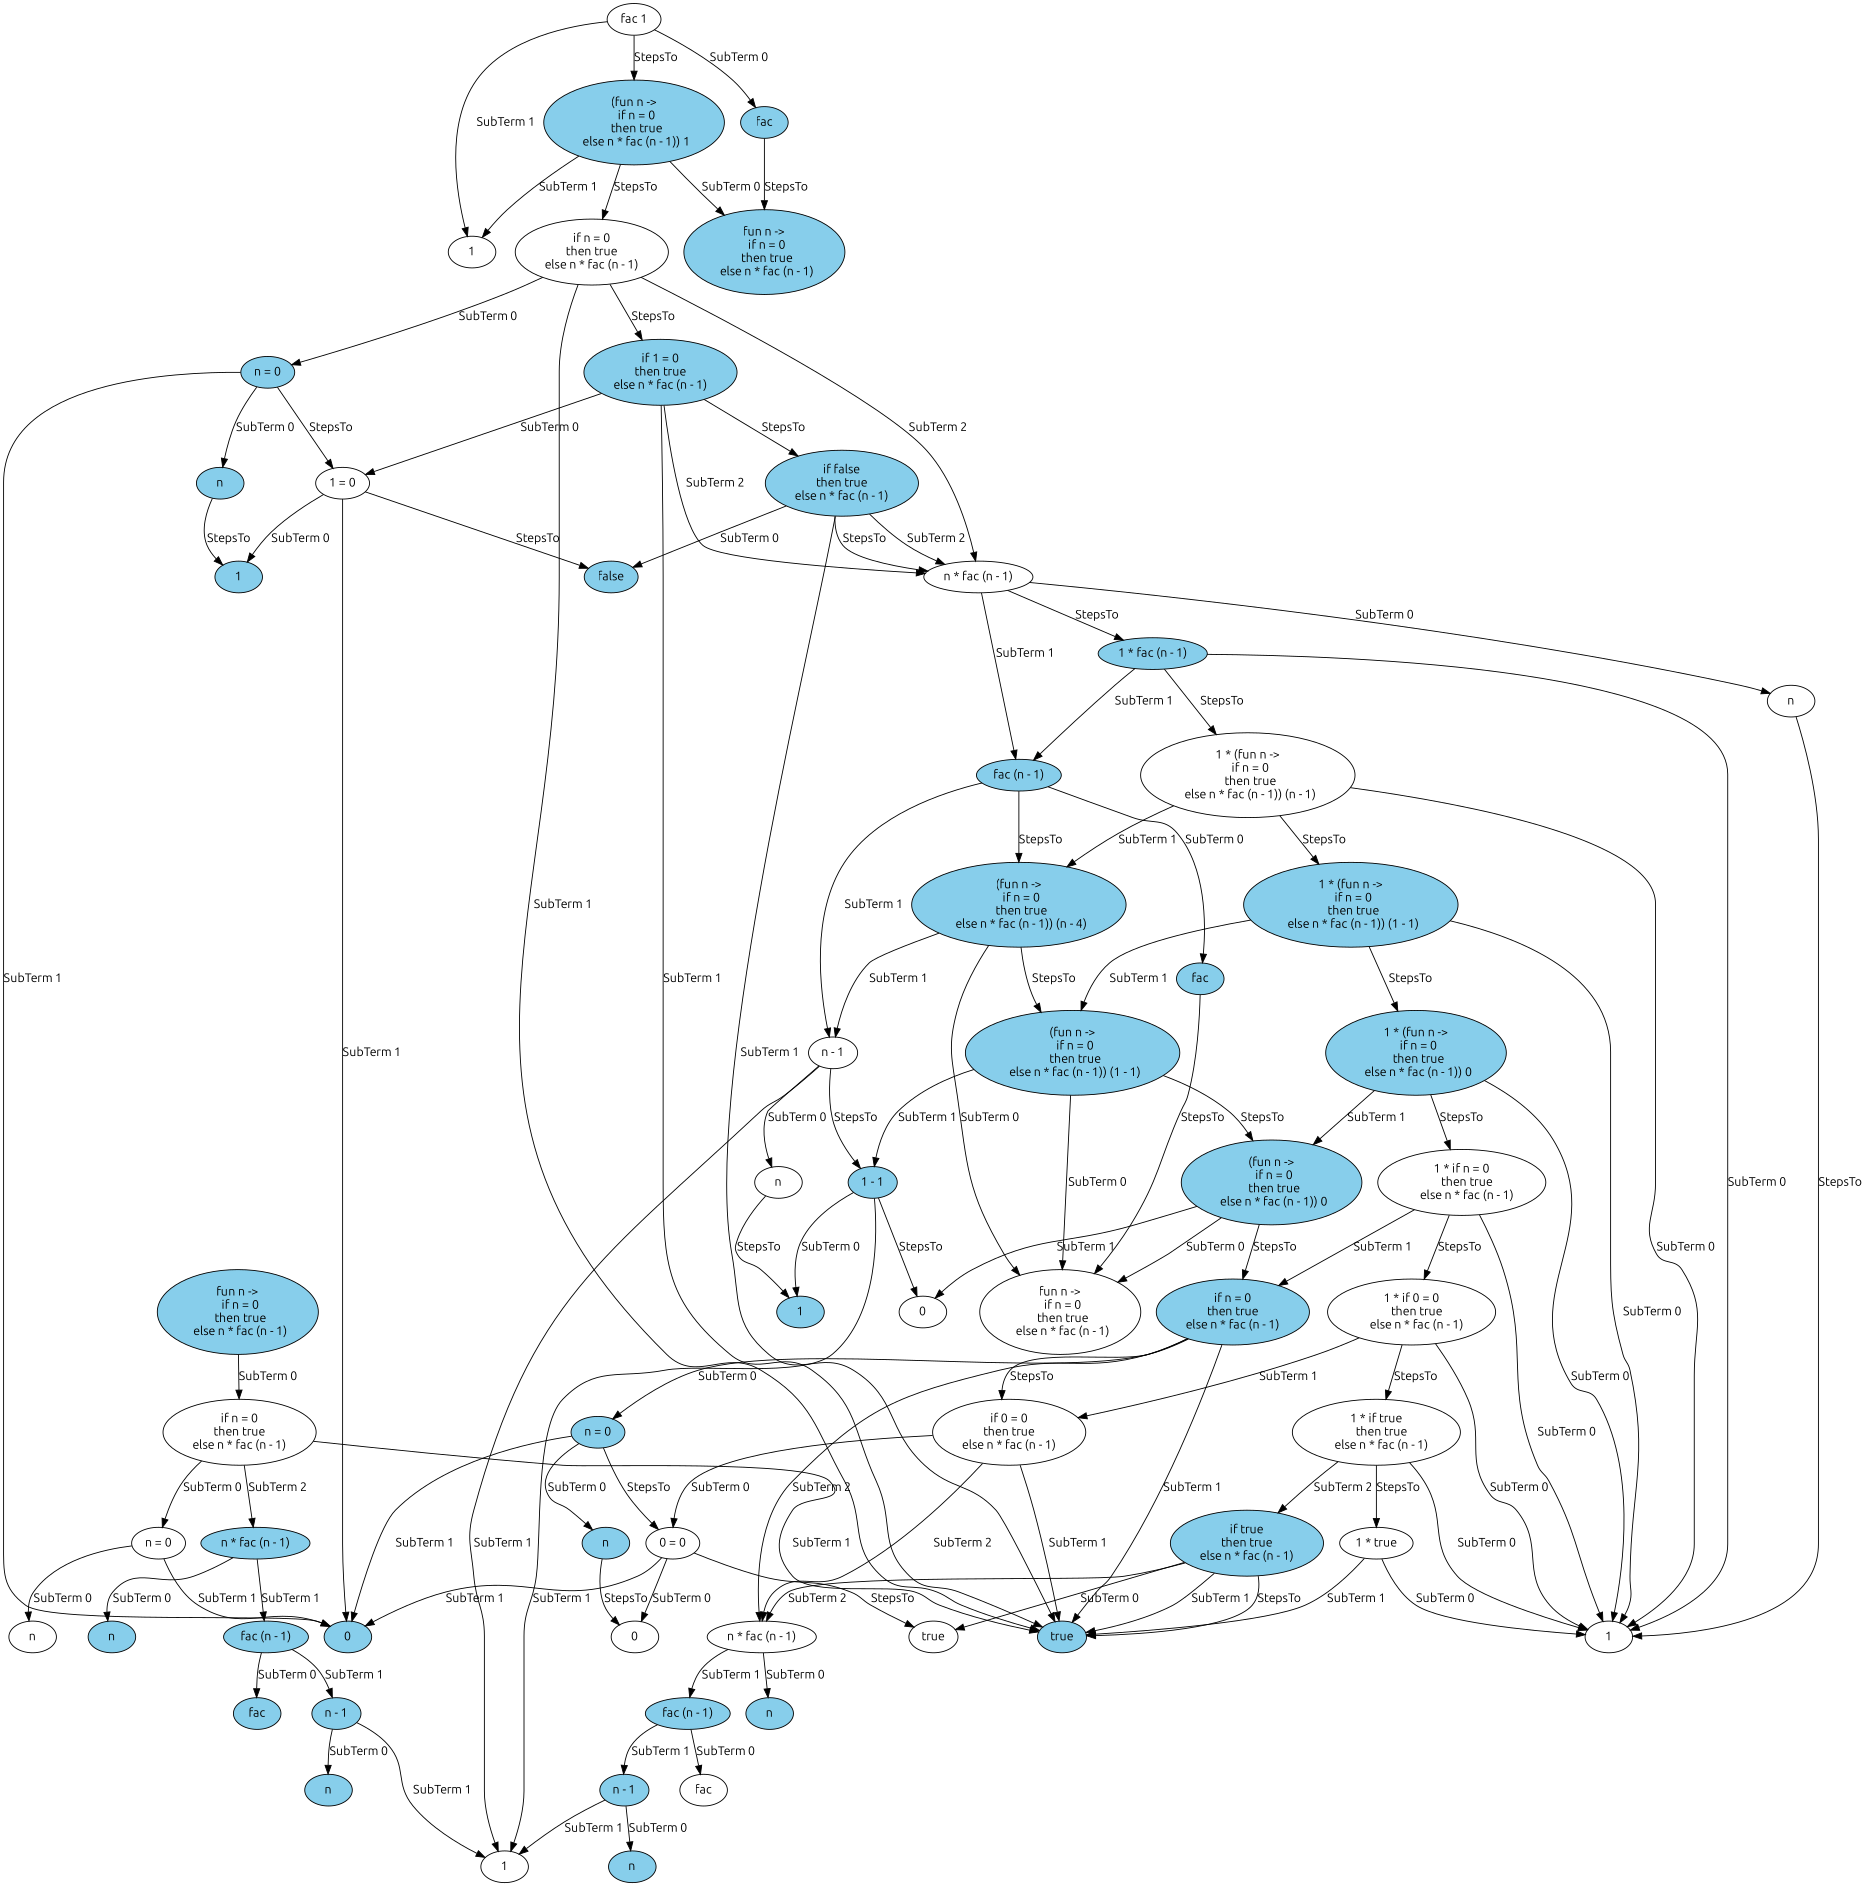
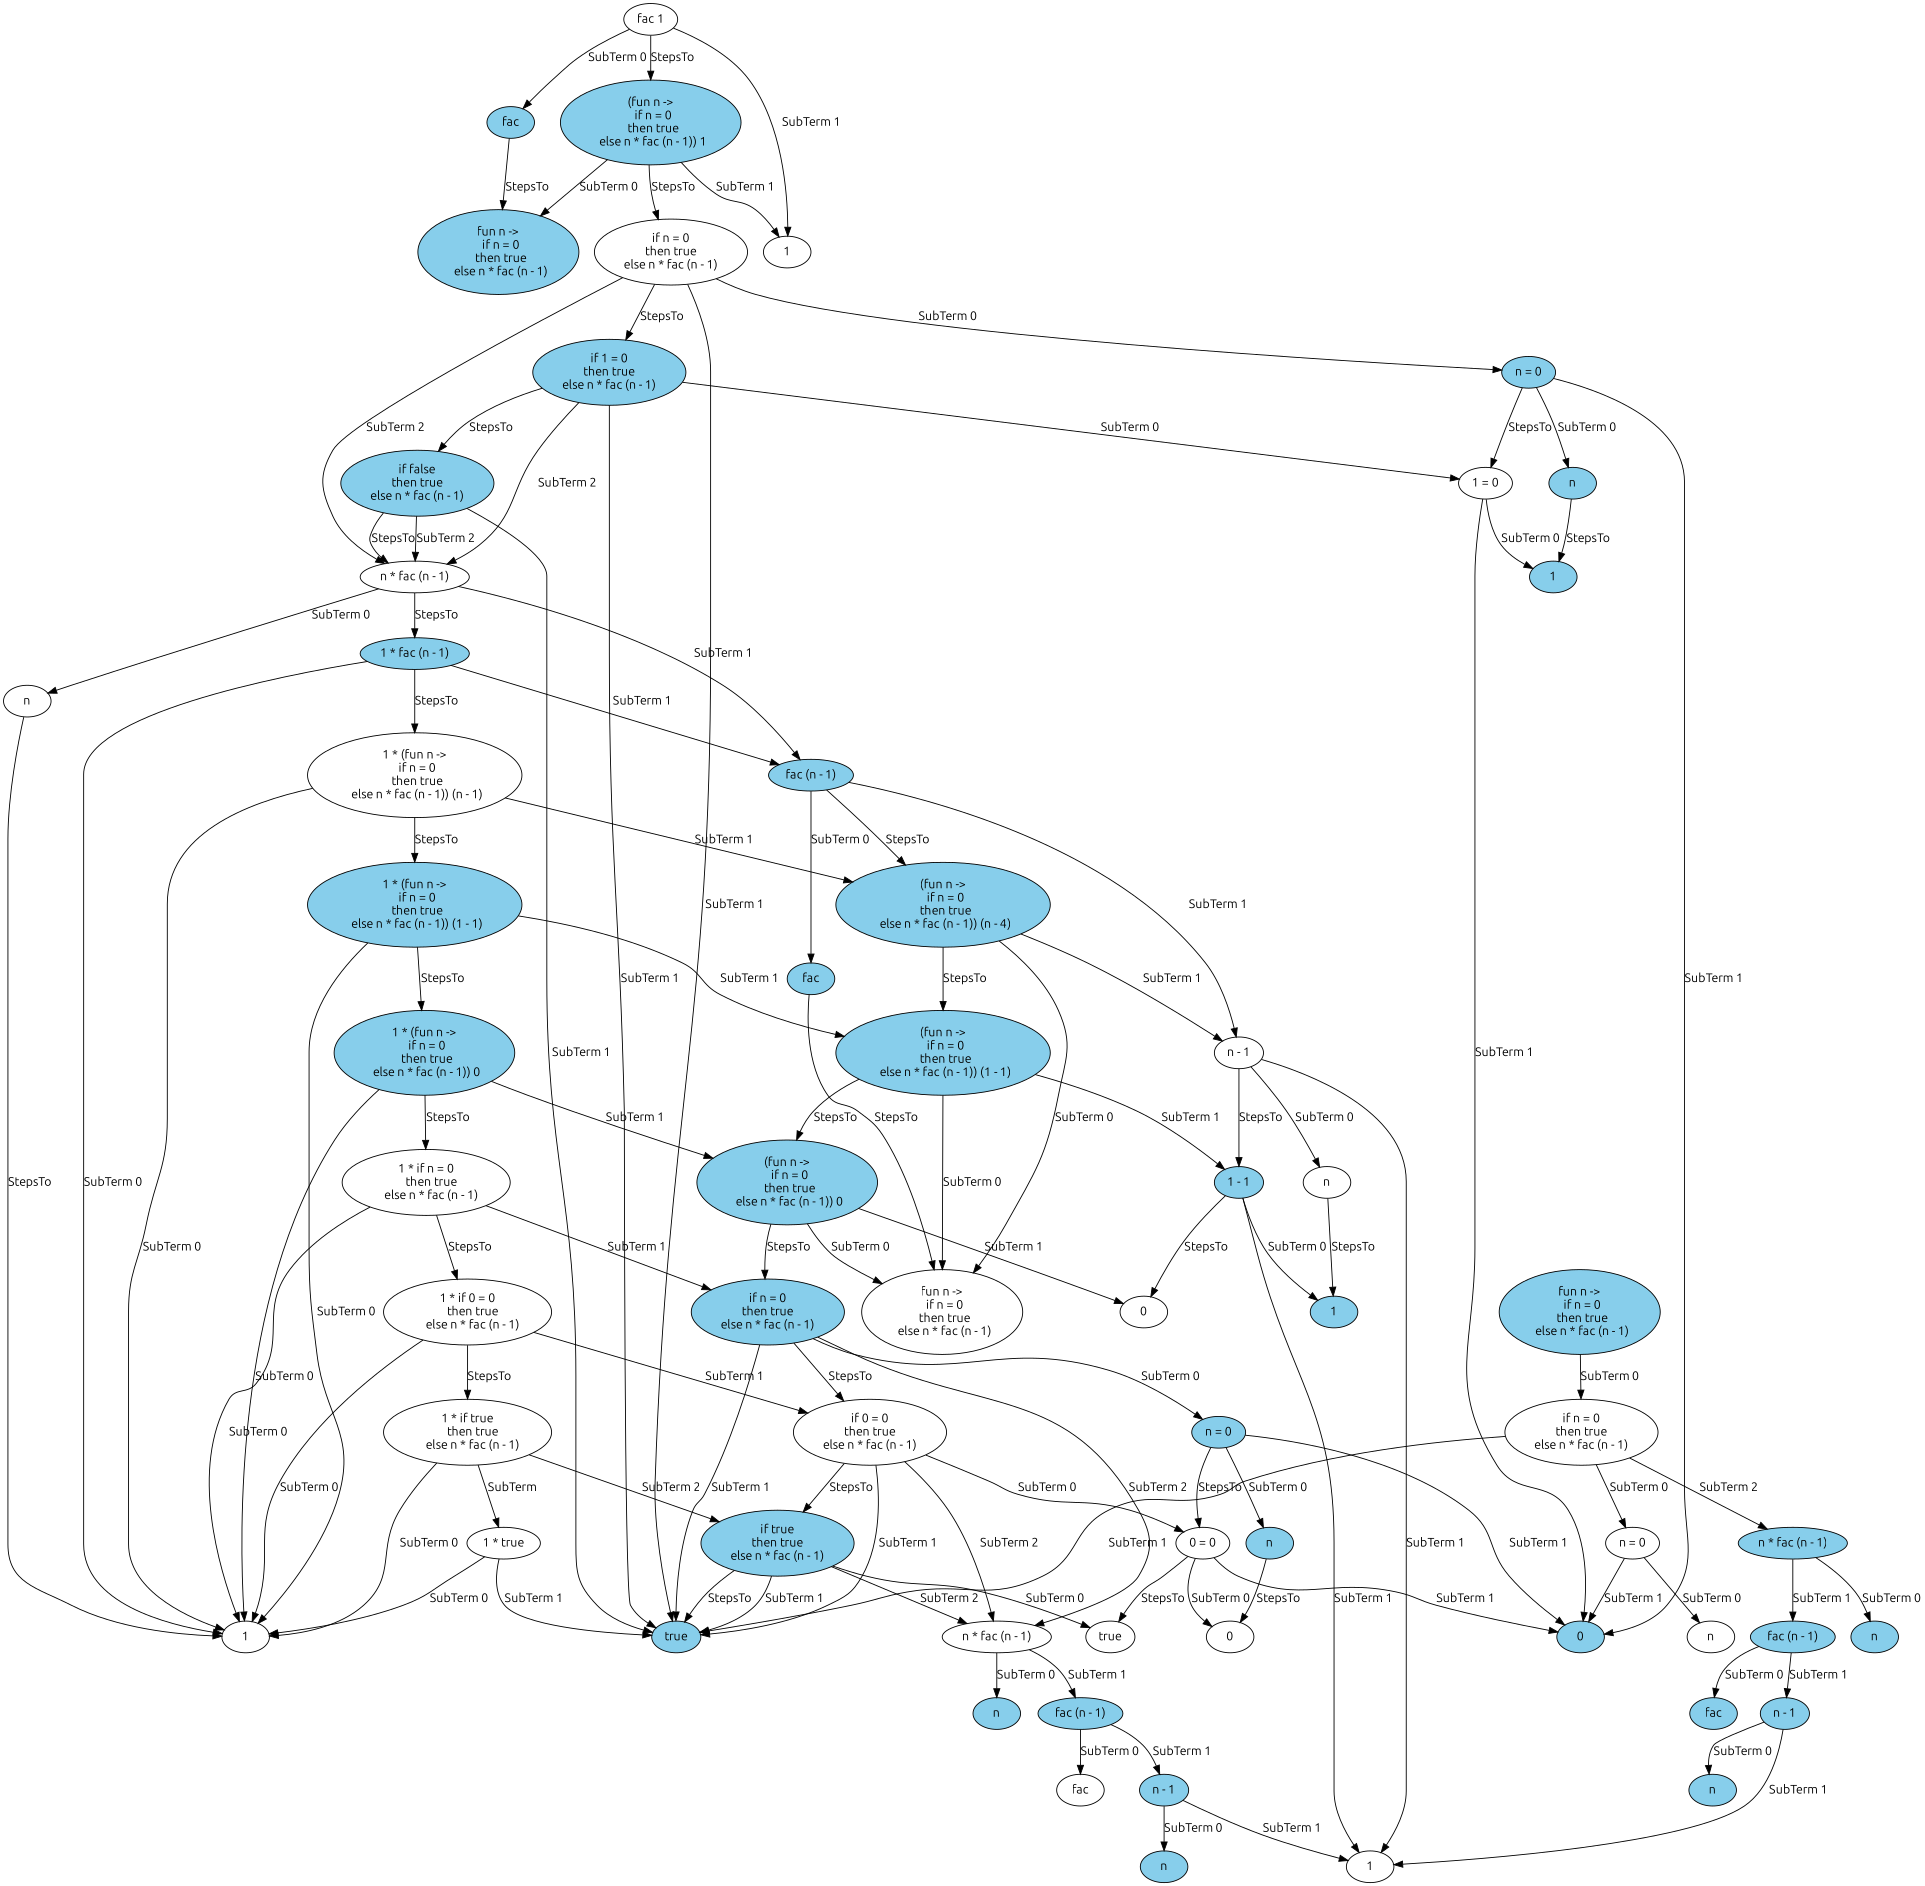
node "false": removed
edge "if 0 = 0 then true else n * fac (n - 1)" -> "if true then true else n * fac (n - 1)": added, label "StepsTo"
edge "1 * if true then true else n * fac (n - 1)" -> "1 * true": label "StepsTo" -> "SubTerm"
